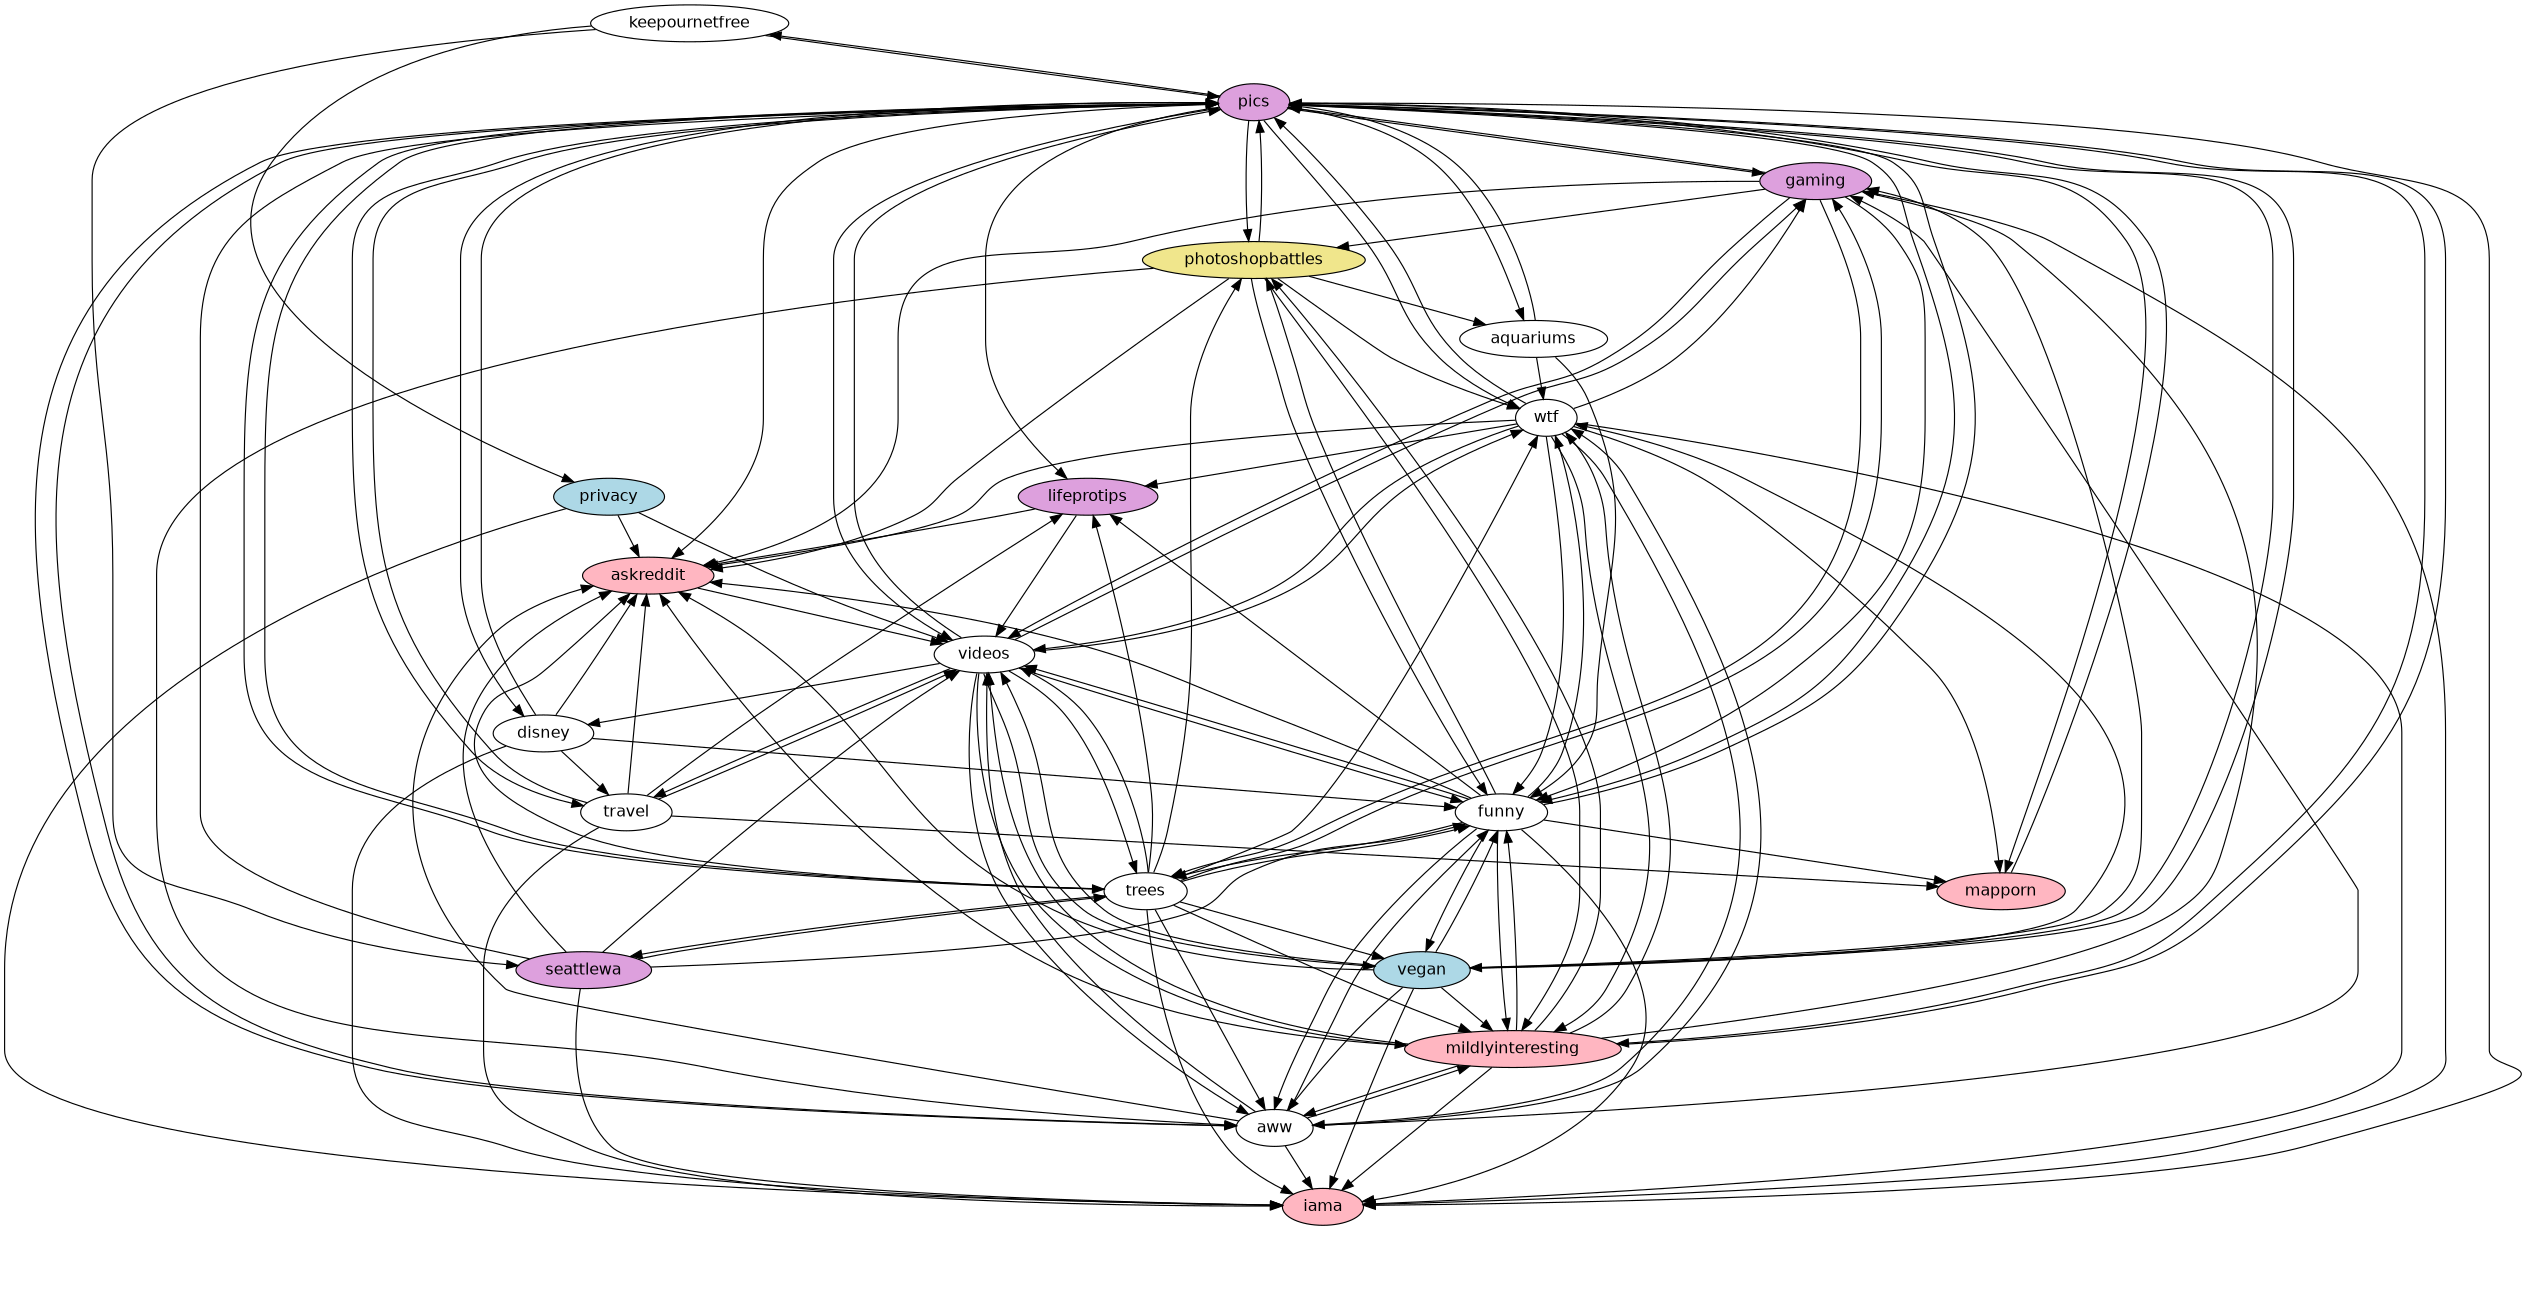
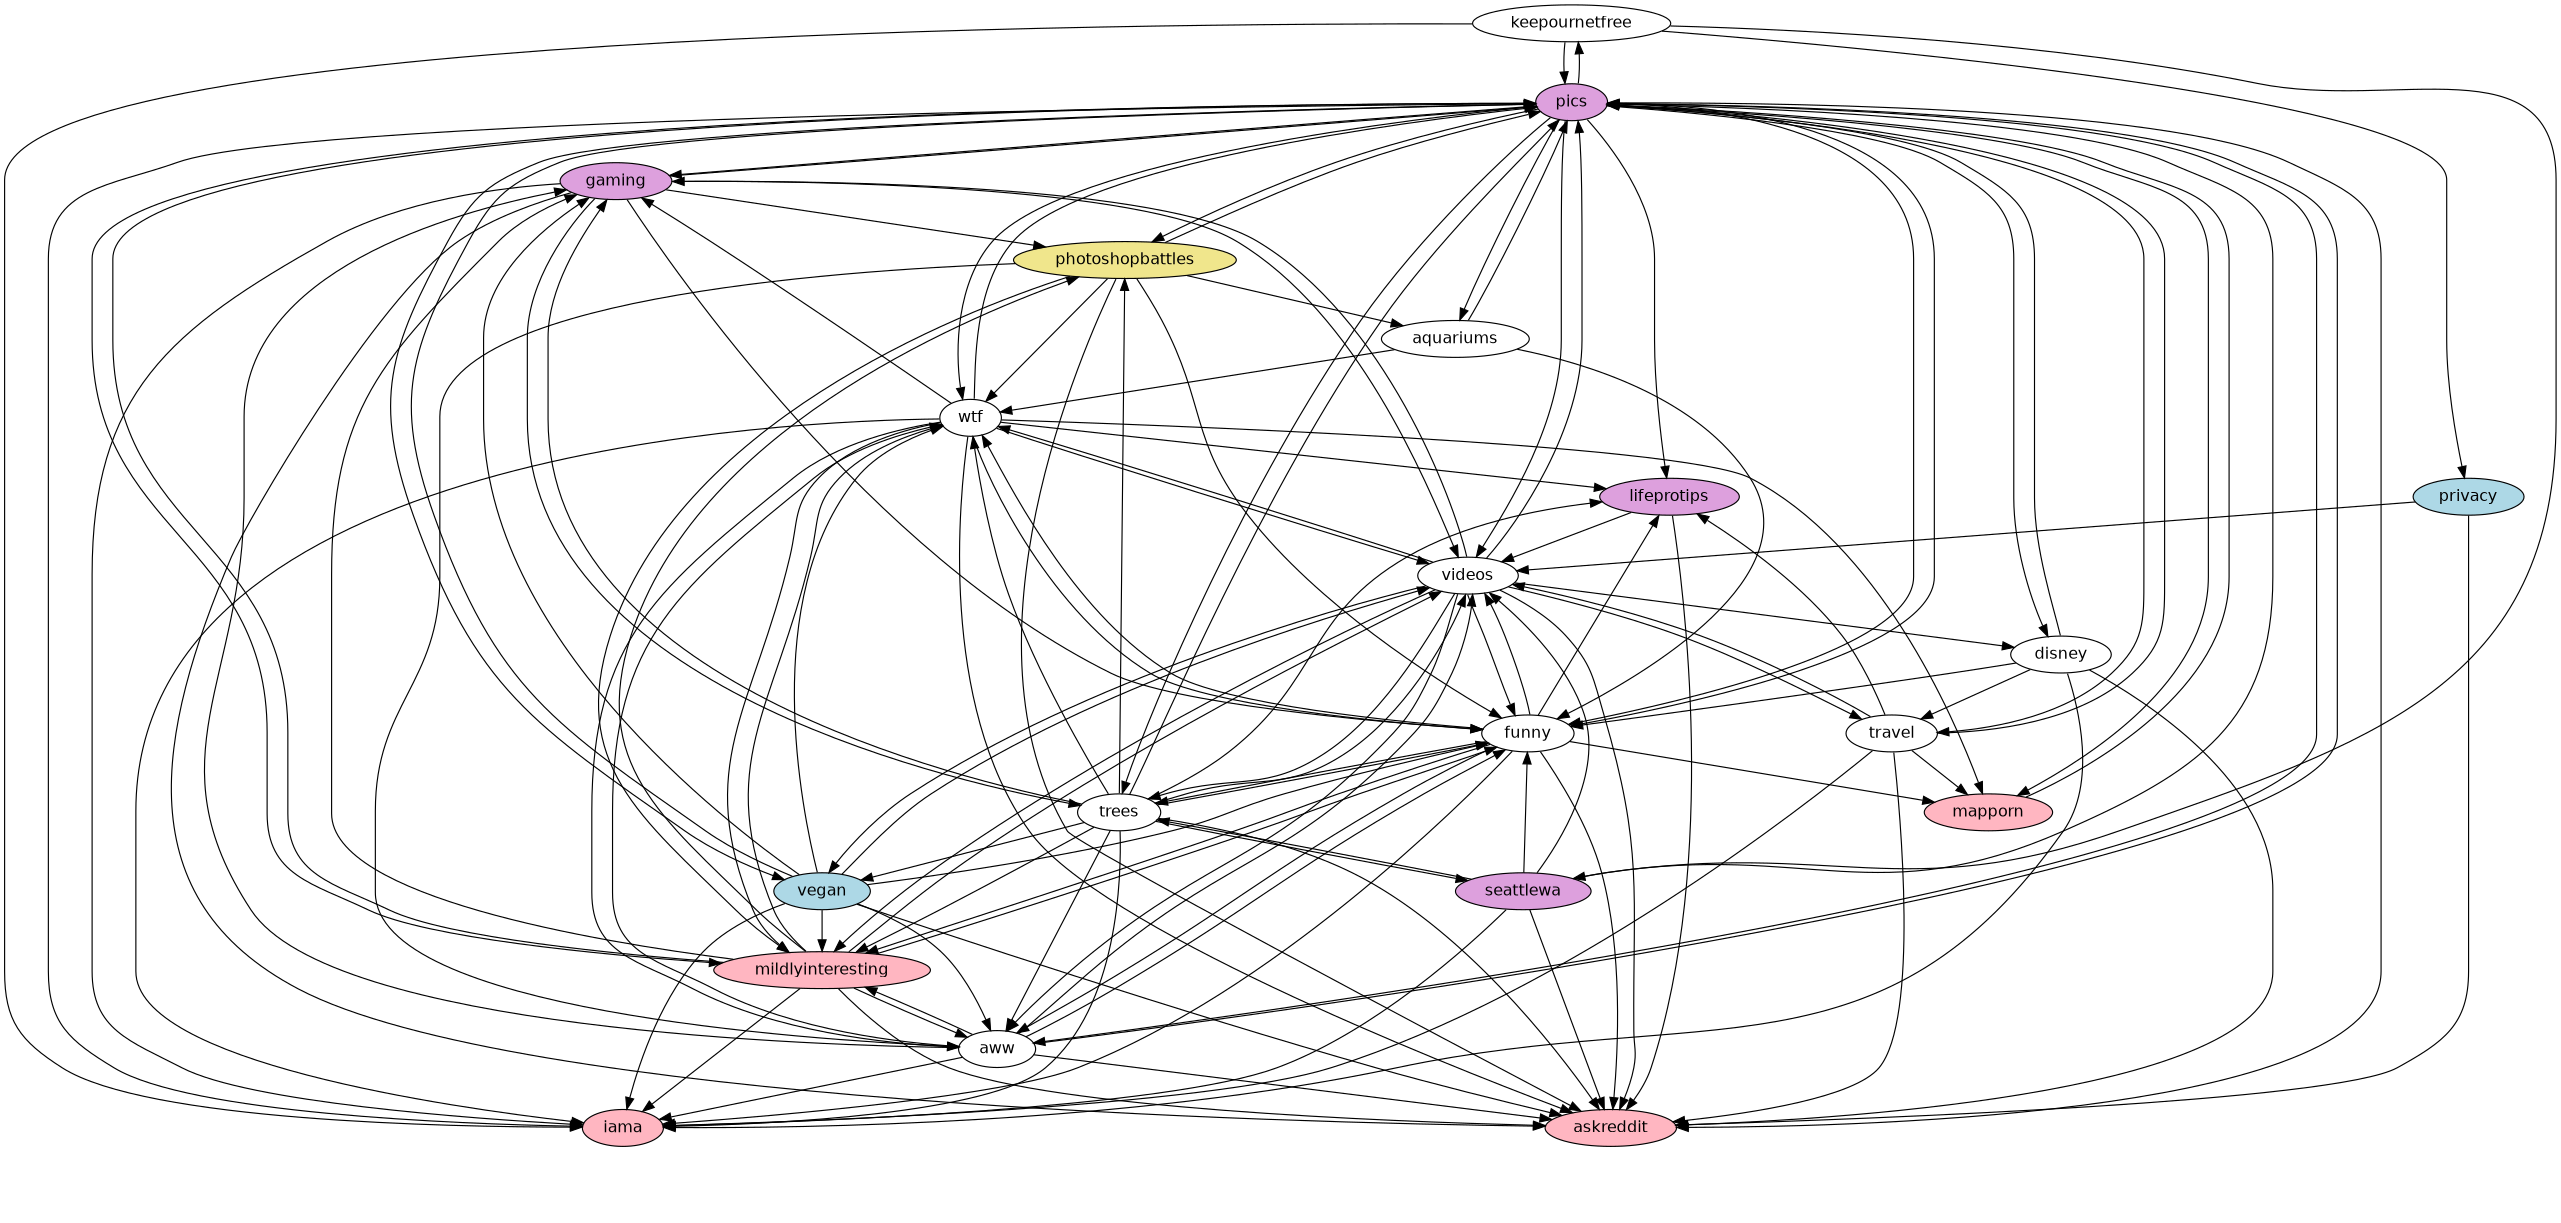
edge "funny" -> "photoshopbattles": removed
edge "askreddit" -> "videos": reversed
edge "funny" -> "vegan": removed
edge "privacy" -> "iama": now "keepournetfree" -> "iama"
